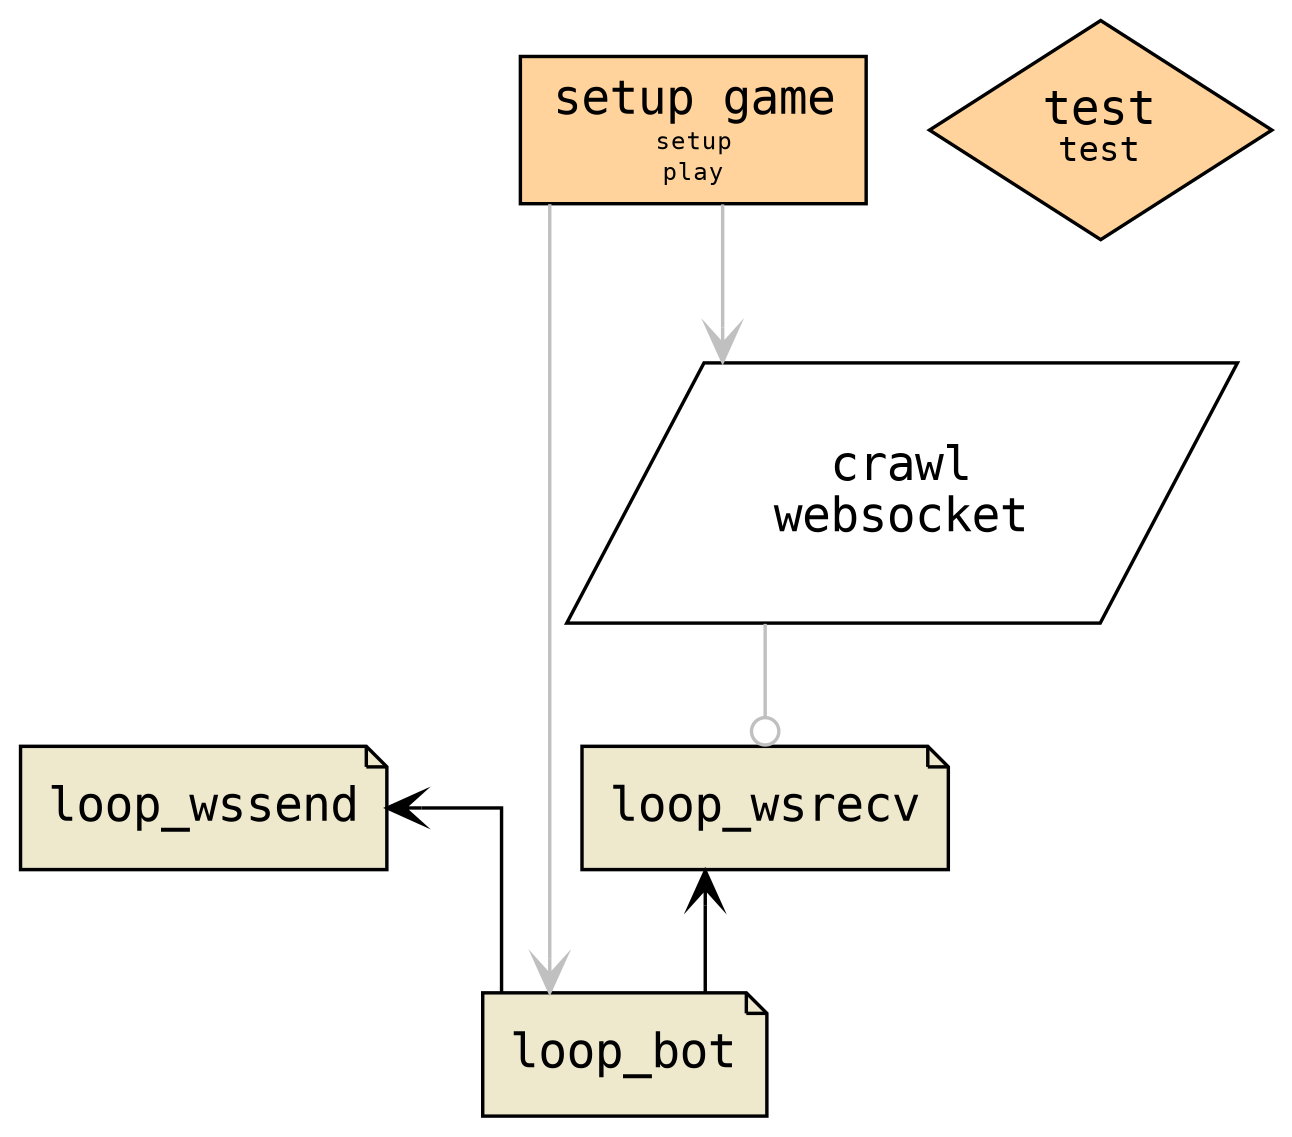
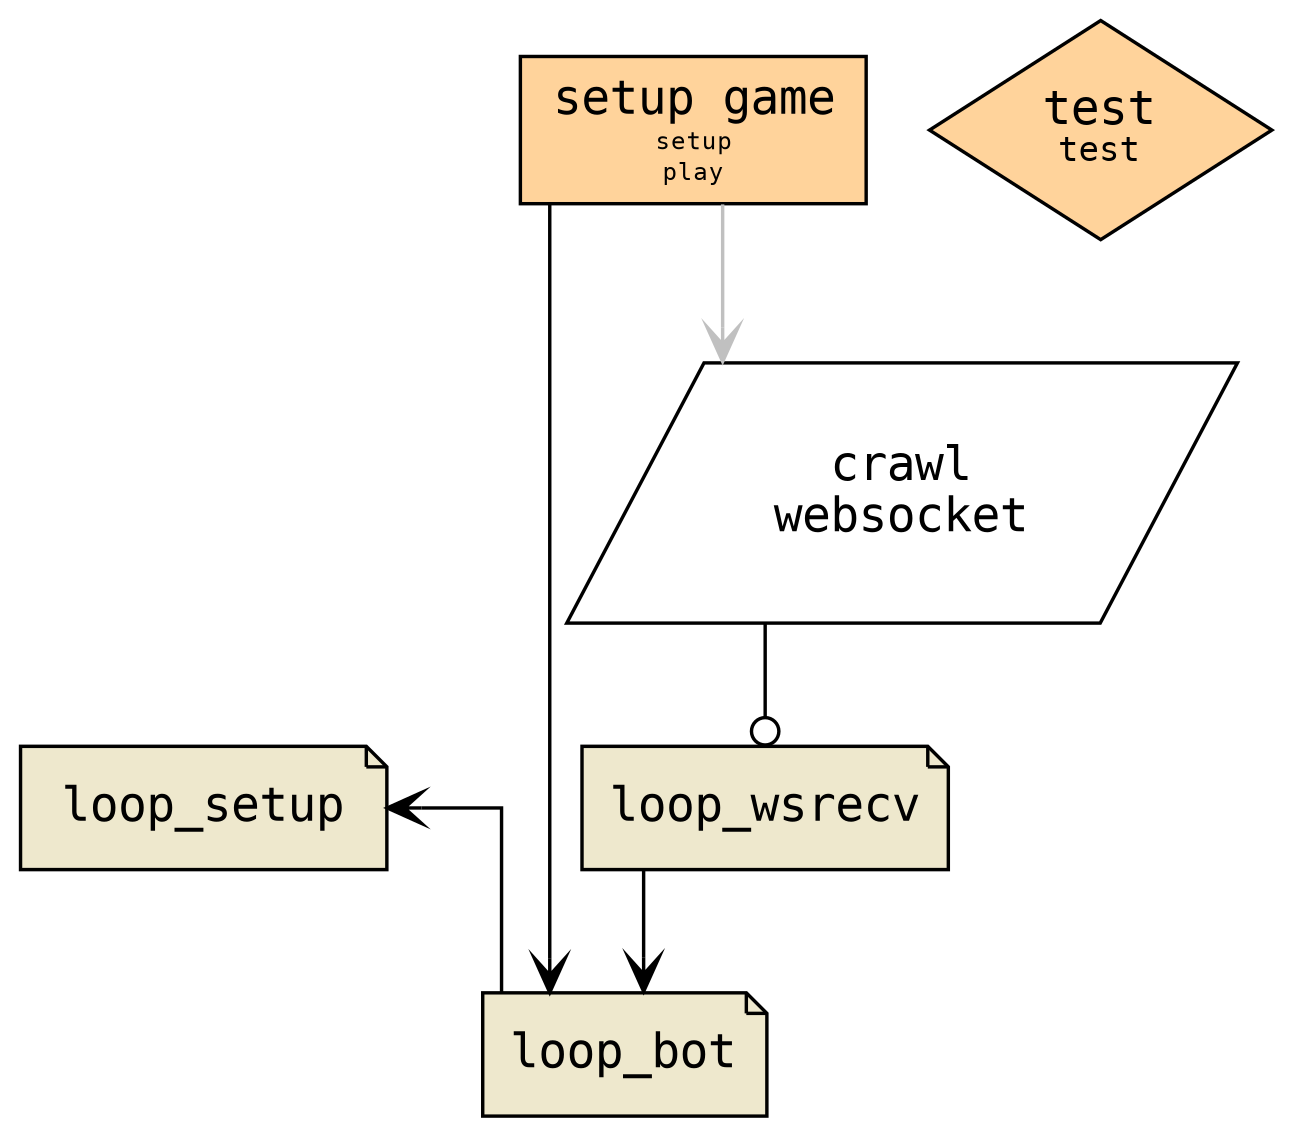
edge "setup game" -> "loop_bot": color gray -> black
edge "crawl websocket" -> "loop_wsrecv": color gray -> black
node "loop_wssend": label "loop_wssend" -> "loop_setup"
edge "loop_bot" -> "loop_wsrecv": reversed
